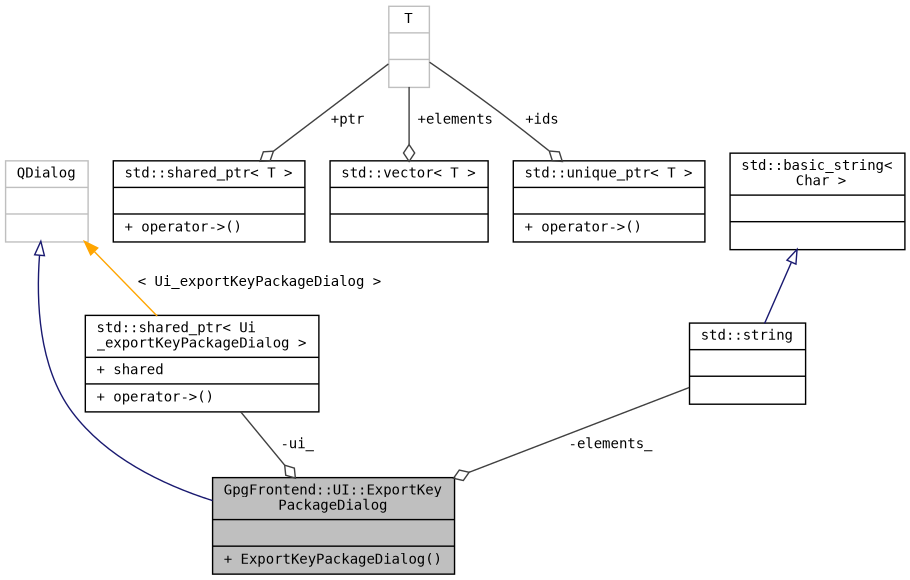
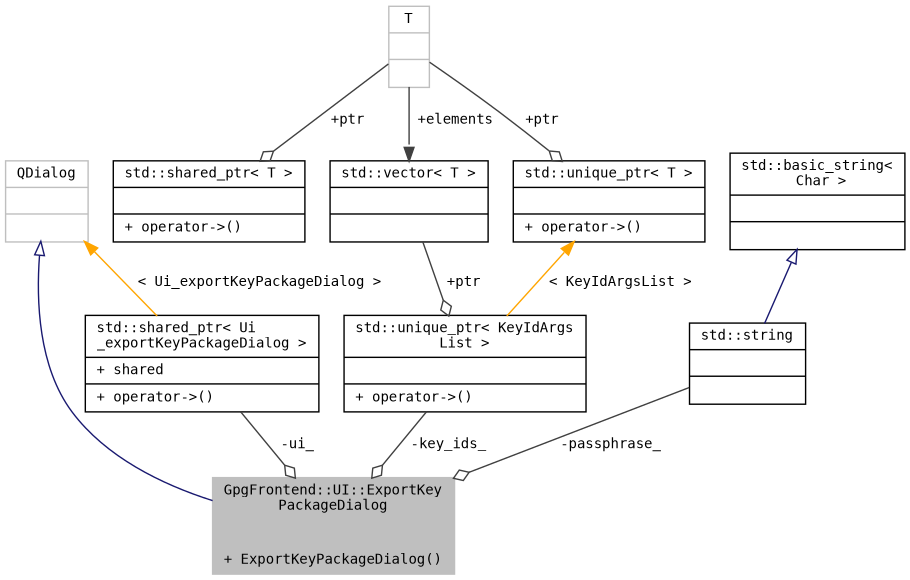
edge "T" -> "std::vector< T >": arrowhead odiamond -> normal
edge "T" -> "std::unique_ptr< T >": label " +ids" -> " +ptr"
node "std::unique_ptr< KeyIdArgs": added
edge "std::string" -> "GpgFrontend::UI::ExportKey": label " -elements_" -> " -passphrase_"
node "GpgFrontend::UI::ExportKey": color black -> grey75
